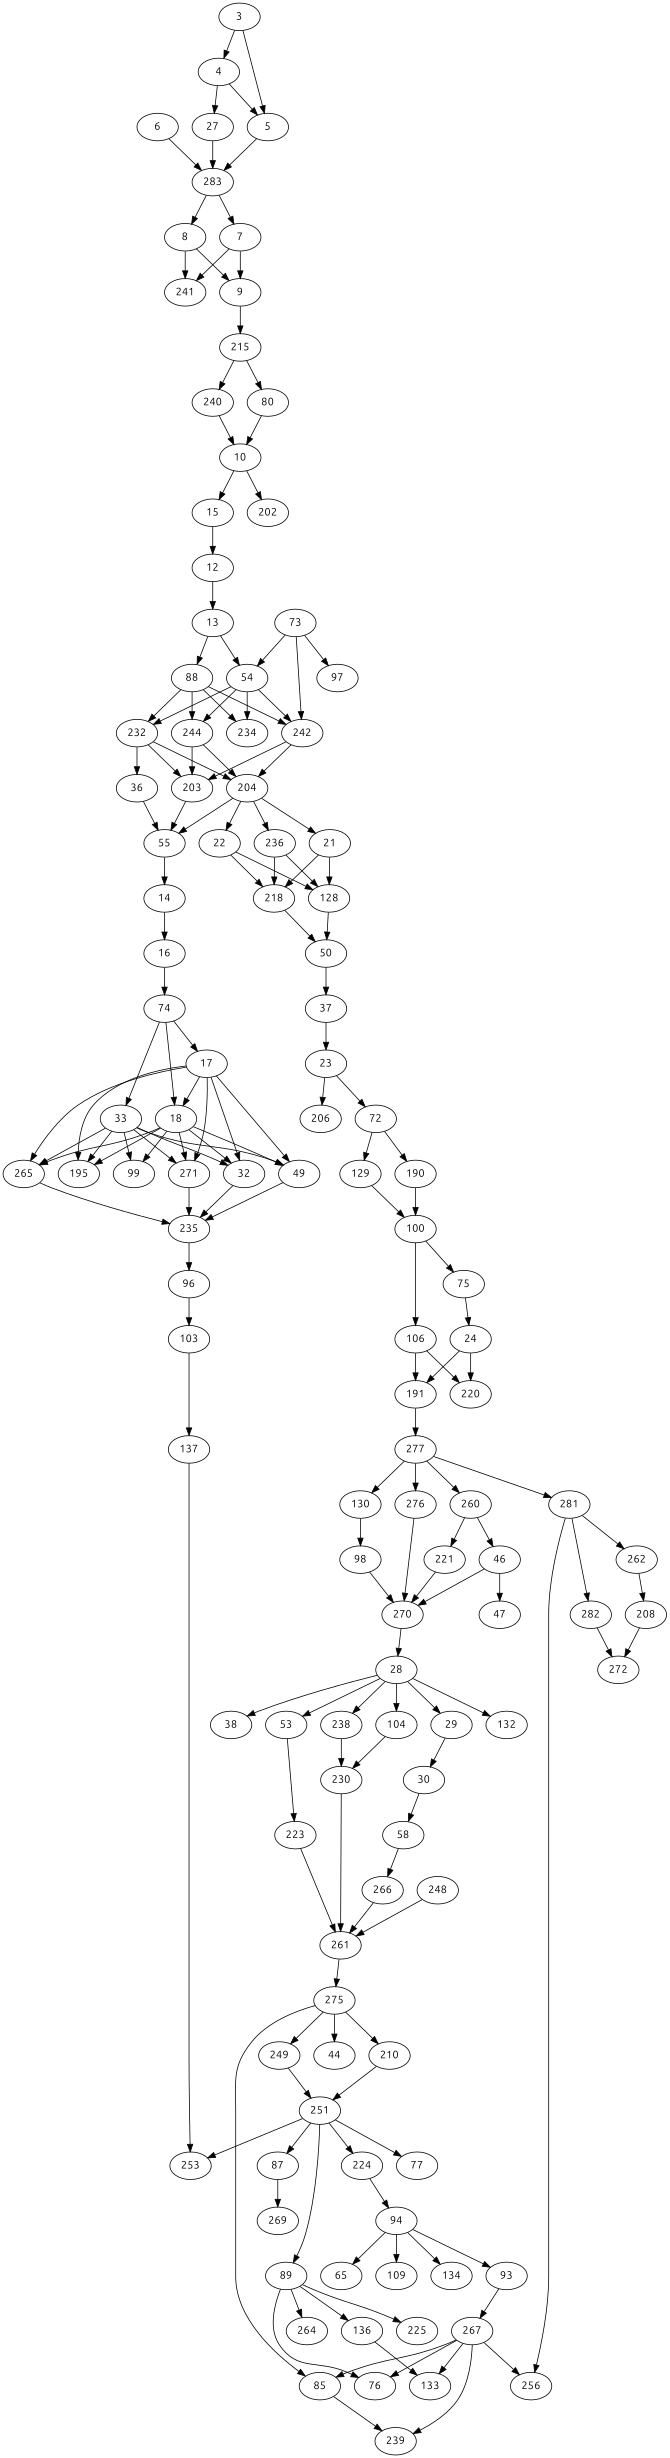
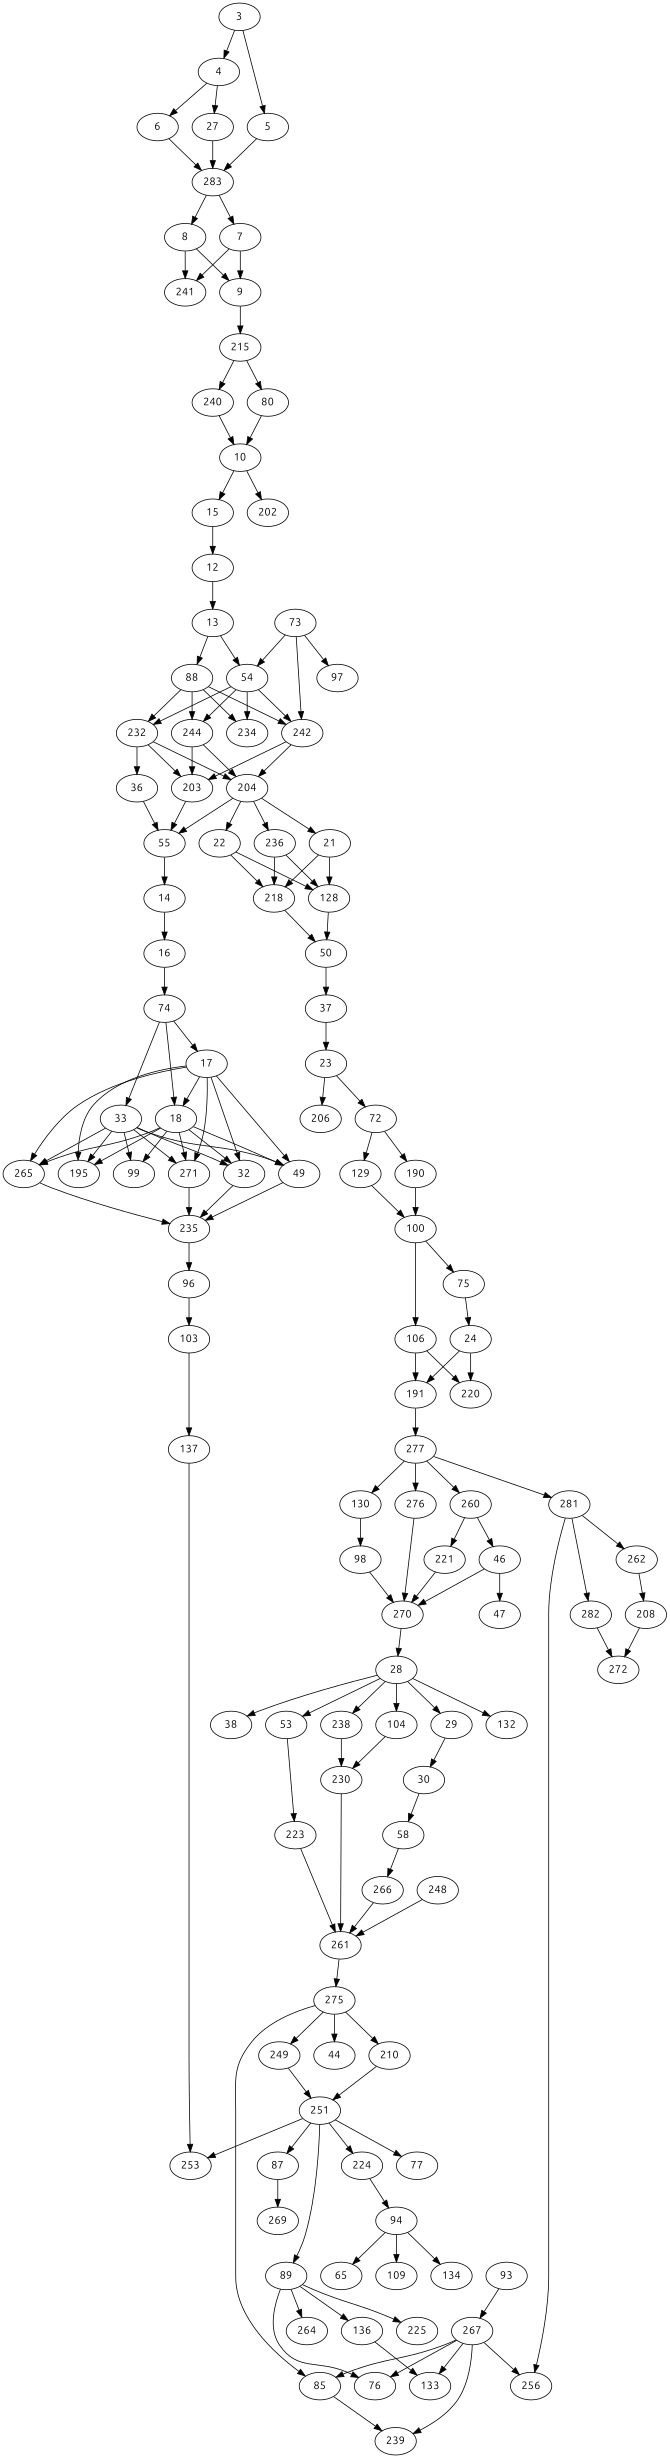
edge "4" -> "5": now "4" -> "6"
edge "94" -> "93": removed
